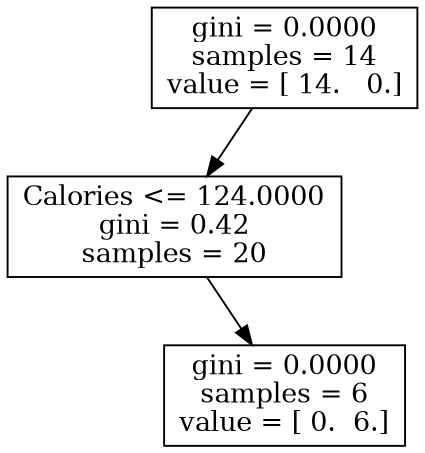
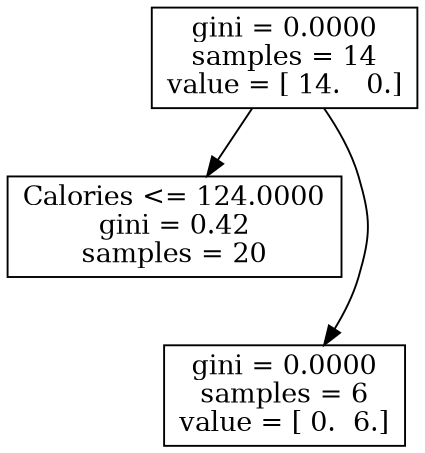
edge "Calories <= 124.0000 gini = 0.42 samples = 20" -> "gini = 0.0000 samples = 6 value = [ 0.  6.]": now "gini = 0.0000 samples = 14 value = [ 14.   0.]" -> "gini = 0.0000 samples = 6 value = [ 0.  6.]"
